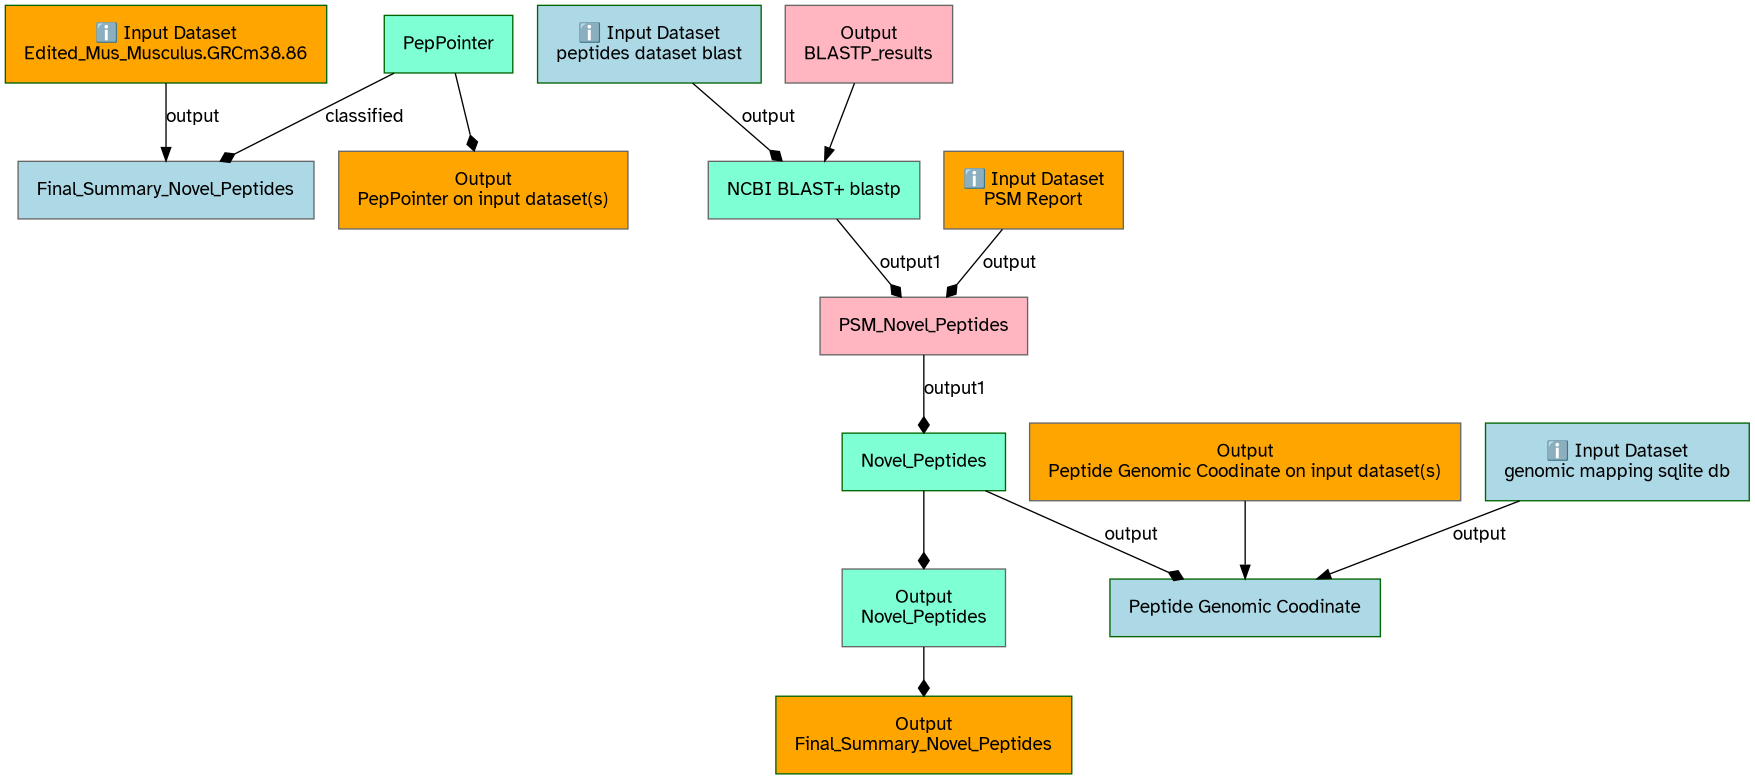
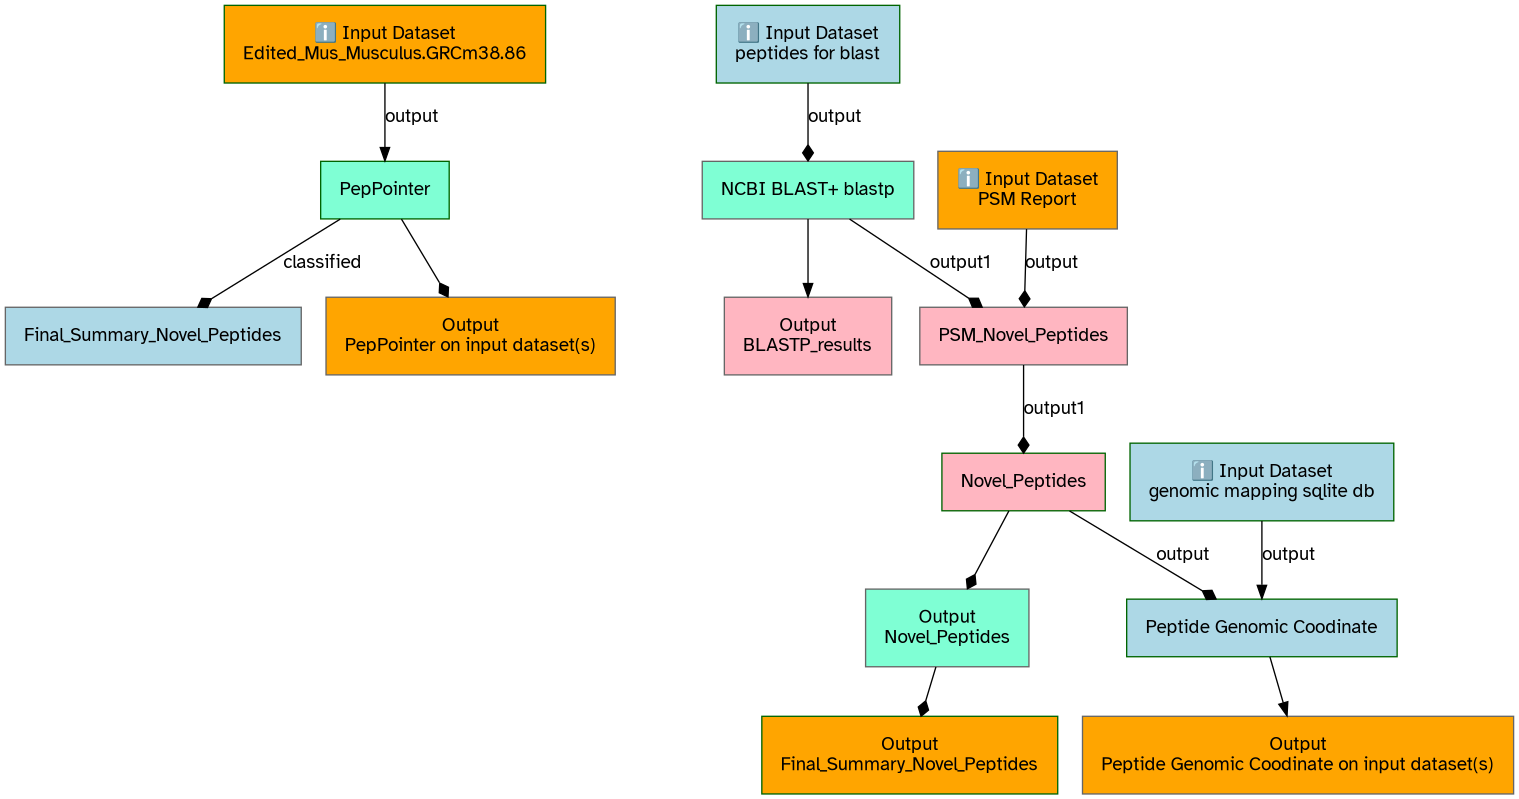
node "ℹ️ Input Dataset peptides dataset blast": label "ℹ️ Input Dataset peptides dataset blast" -> "ℹ️ Input Dataset peptides for blast"
edge "ℹ️ Input Dataset Edited_Mus_Musculus.GRCm38.86" -> "Final_Summary_Novel_Peptides": now "ℹ️ Input Dataset Edited_Mus_Musculus.GRCm38.86" -> "PepPointer"
edge "Output BLASTP_results" -> "NCBI BLAST+ blastp": reversed
node "Novel_Peptides": fillcolor aquamarine -> lightpink
edge "Output Peptide Genomic Coodinate on input dataset(s)" -> "Peptide Genomic Coodinate": reversed
